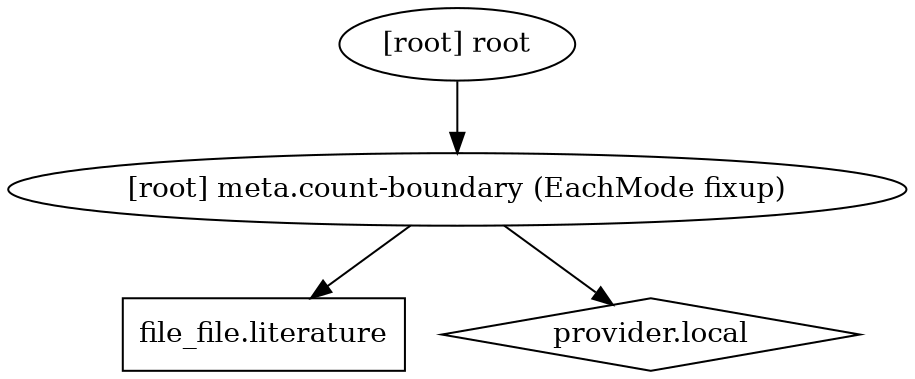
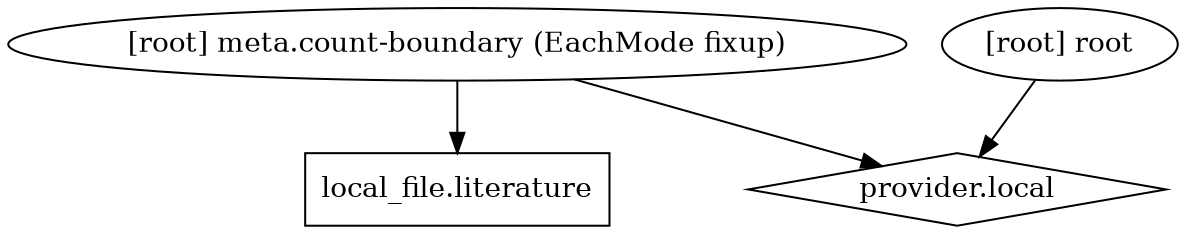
edge "[root] root" -> "[root] meta.count-boundary (EachMode fixup)": now "[root] root" -> "provider.local"
node "file_file.literature": label "file_file.literature" -> "local_file.literature"
